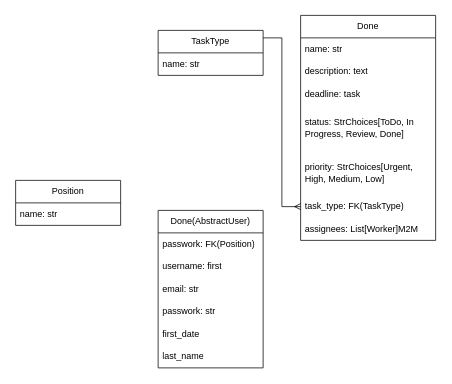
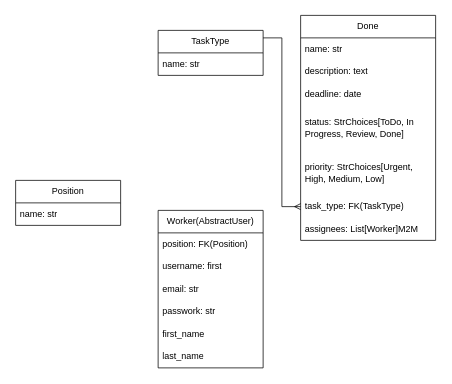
node "deadline: task": label "deadline: task" -> "deadline: date"
node "Done(AbstractUser)": label "Done(AbstractUser)" -> "Worker(AbstractUser)"
node "passwork: FK(Position)": label "passwork: FK(Position)" -> "position: FK(Position)"
node "first_date": label "first_date" -> "first_name"
